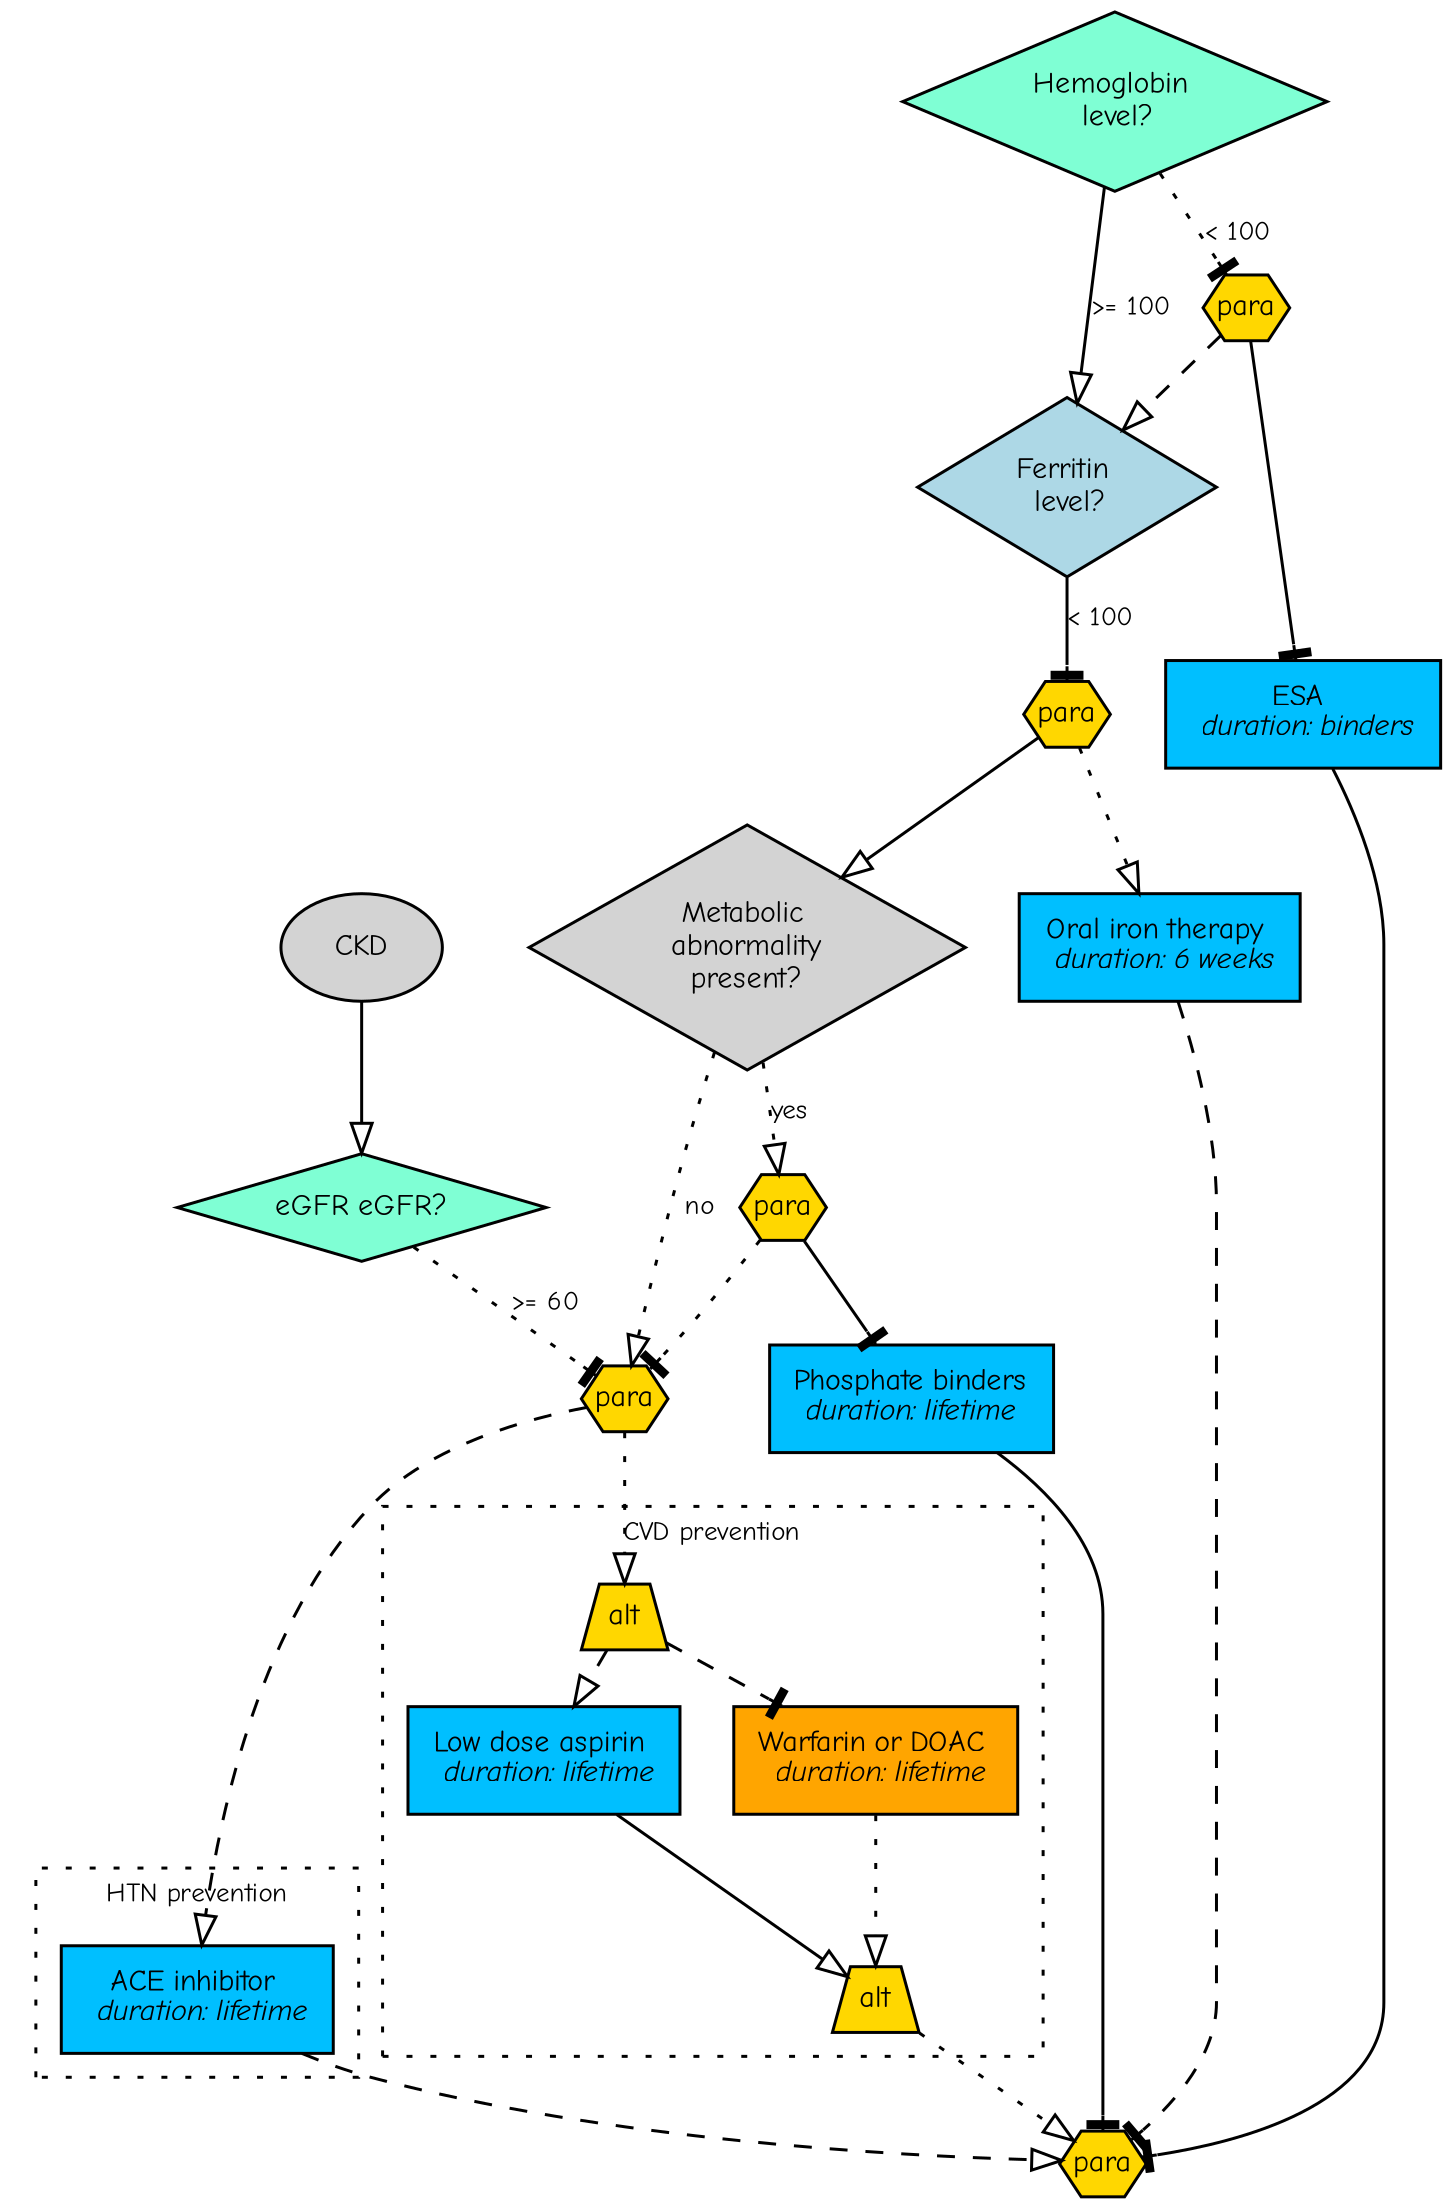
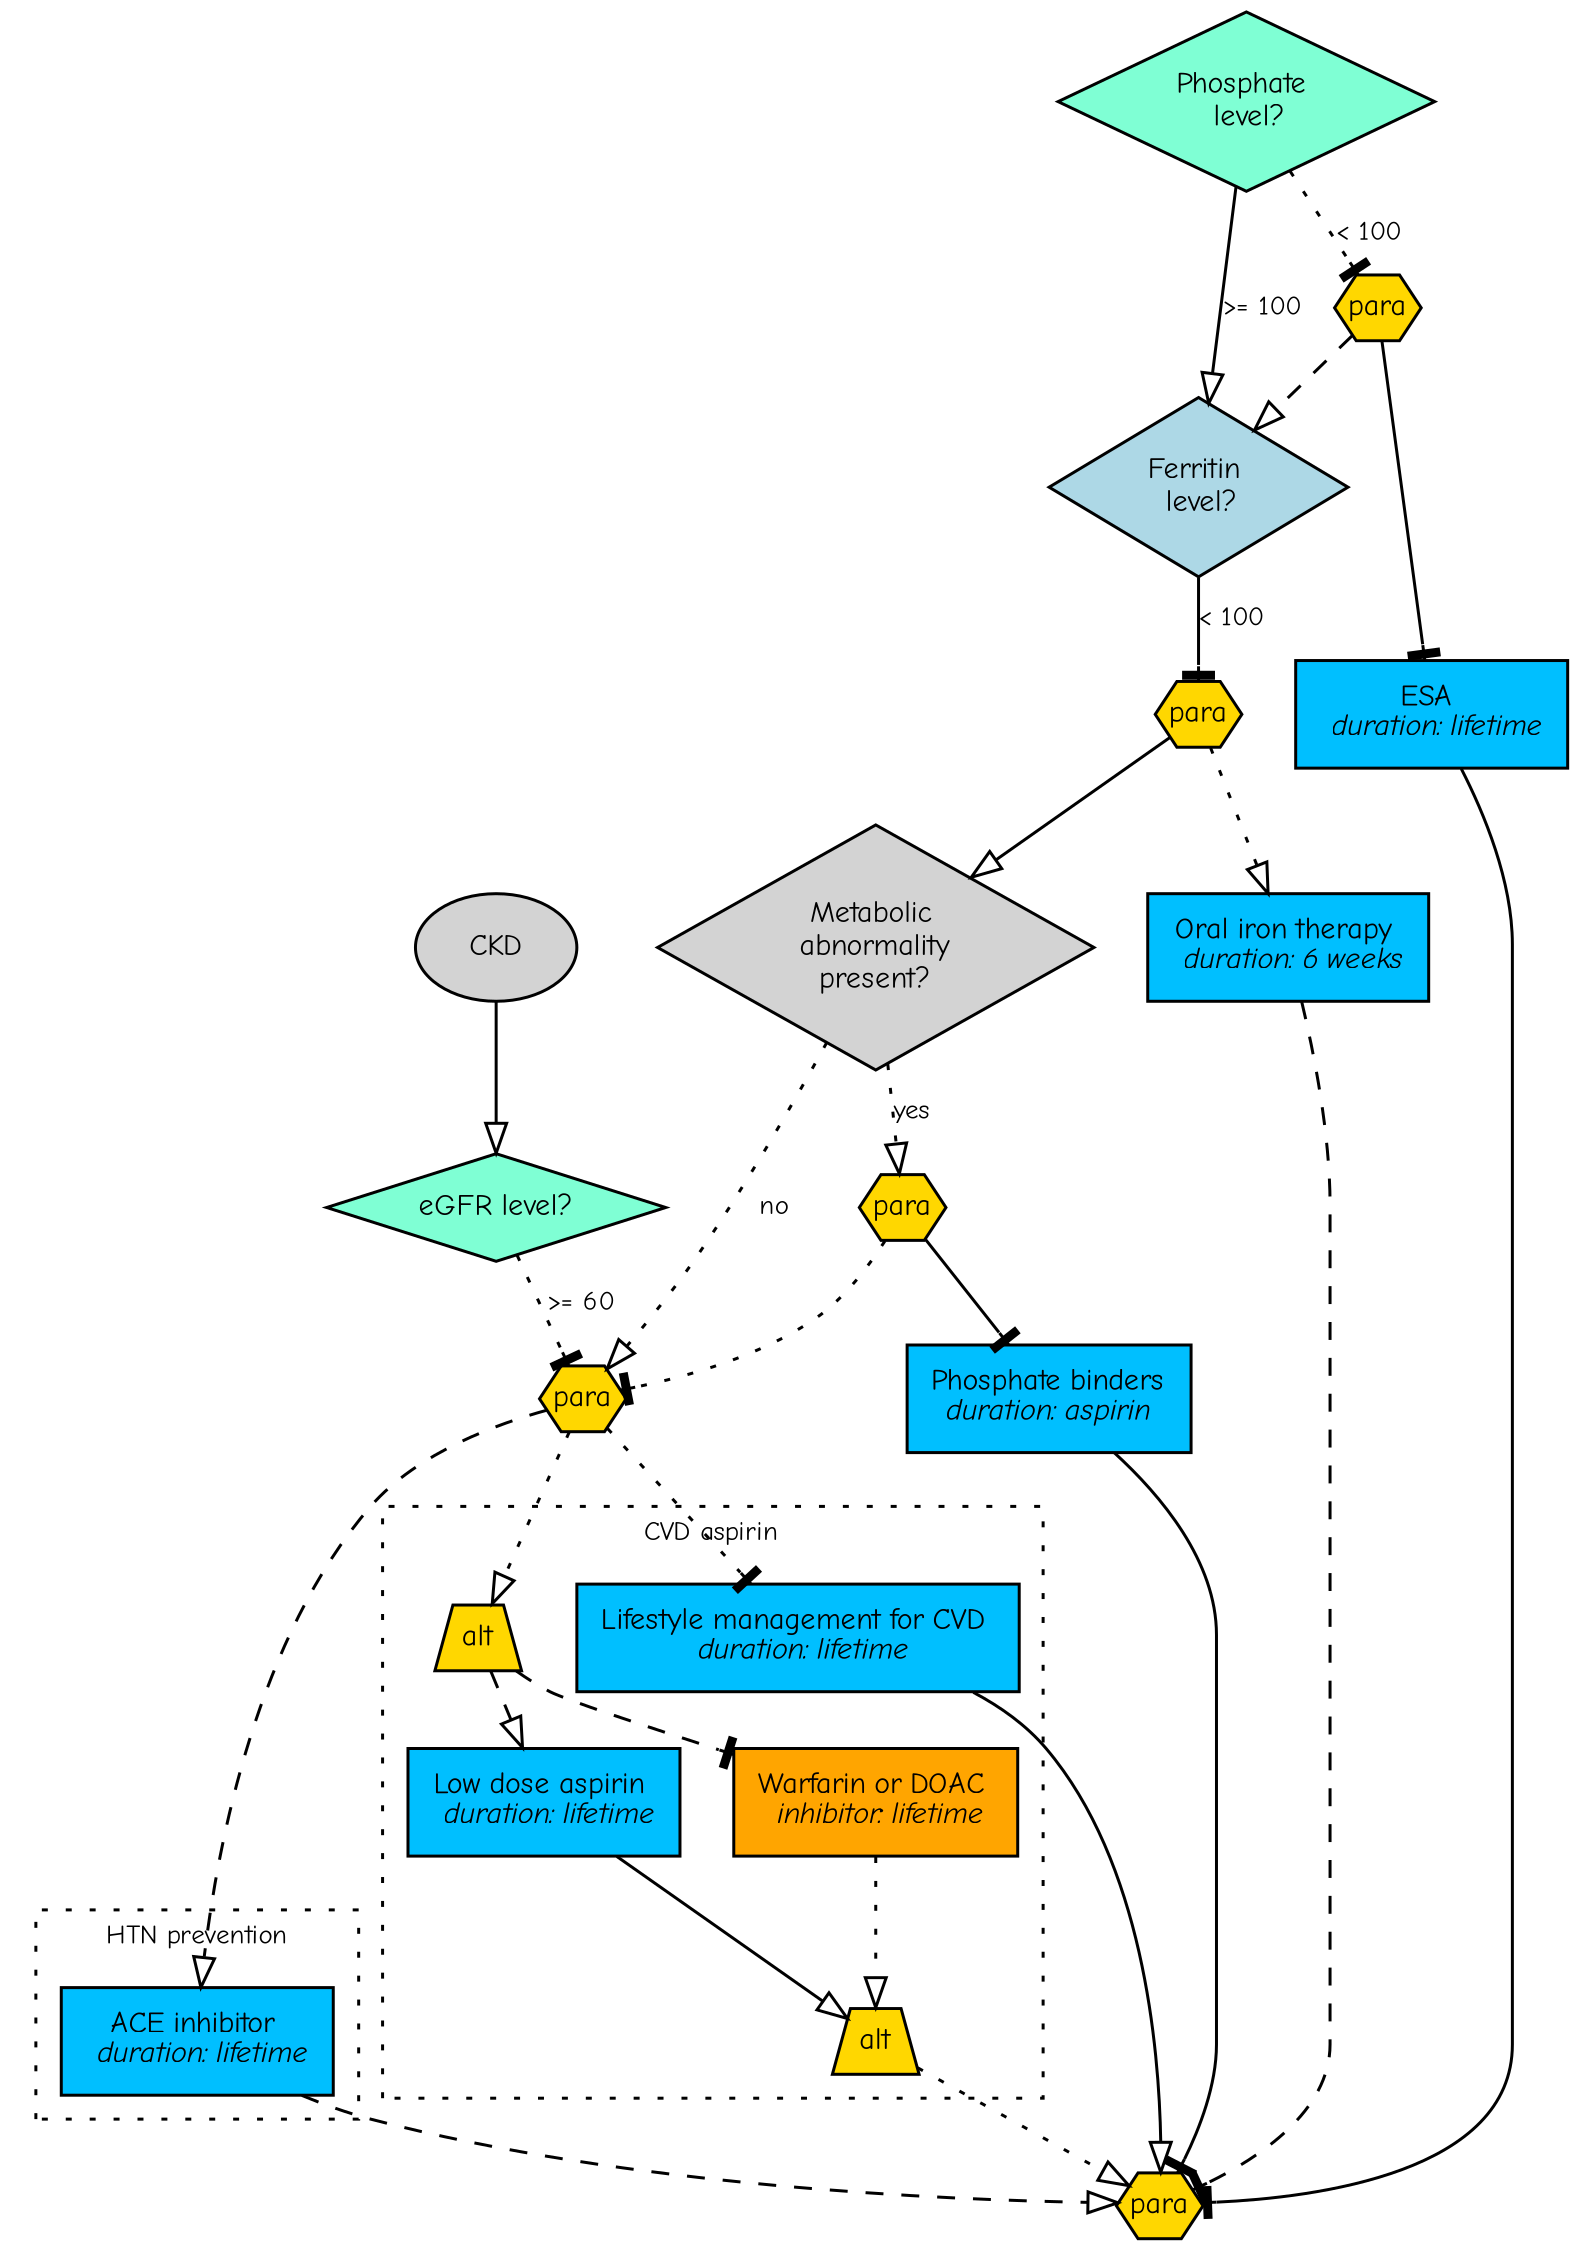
node "Hemoglobin level?": label "Hemoglobin level?" -> "Phosphate level?"
node "ESA": text "duration: binders" -> "duration: lifetime"
node "eGFR eGFR?": label "eGFR eGFR?" -> "eGFR level?"
node "Phosphate binders": text "duration: lifetime" -> "duration: aspirin"
cluster "CVD prevention": label "CVD prevention" -> "CVD aspirin"
node "Lifestyle management for CVD": added
node "Warfarin or DOAC": text "duration: lifetime" -> "inhibitor: lifetime"
